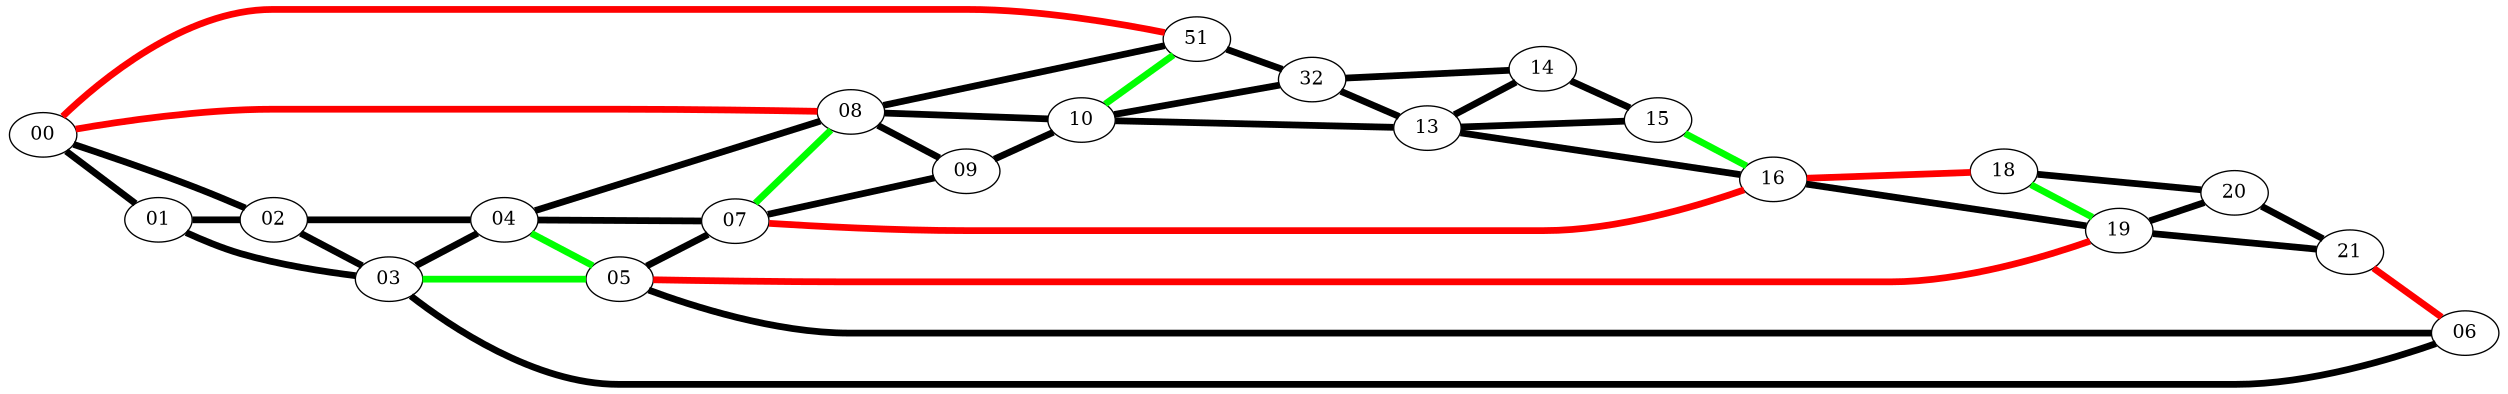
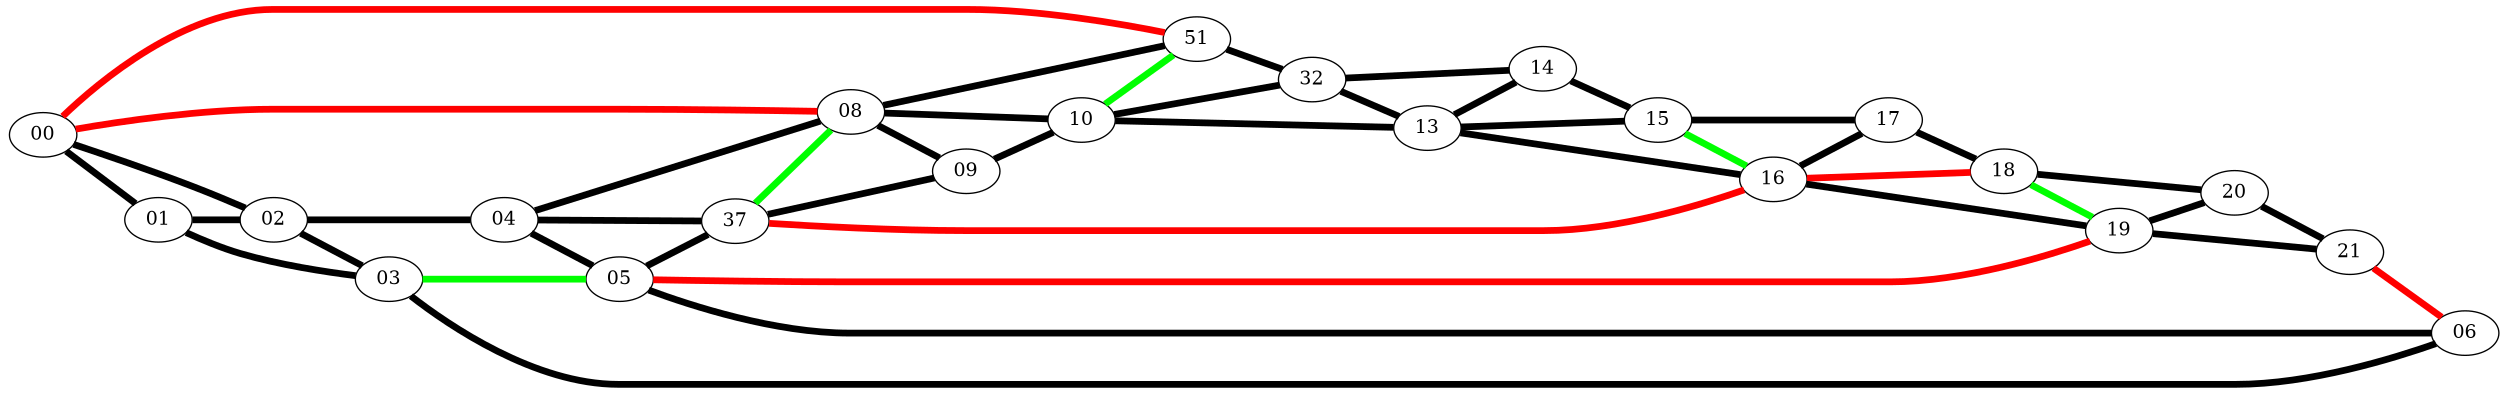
node "17": added
node "07": label "07" -> "37"
edge "04" -- "03": removed
edge "04" -- "05": color green -> black
